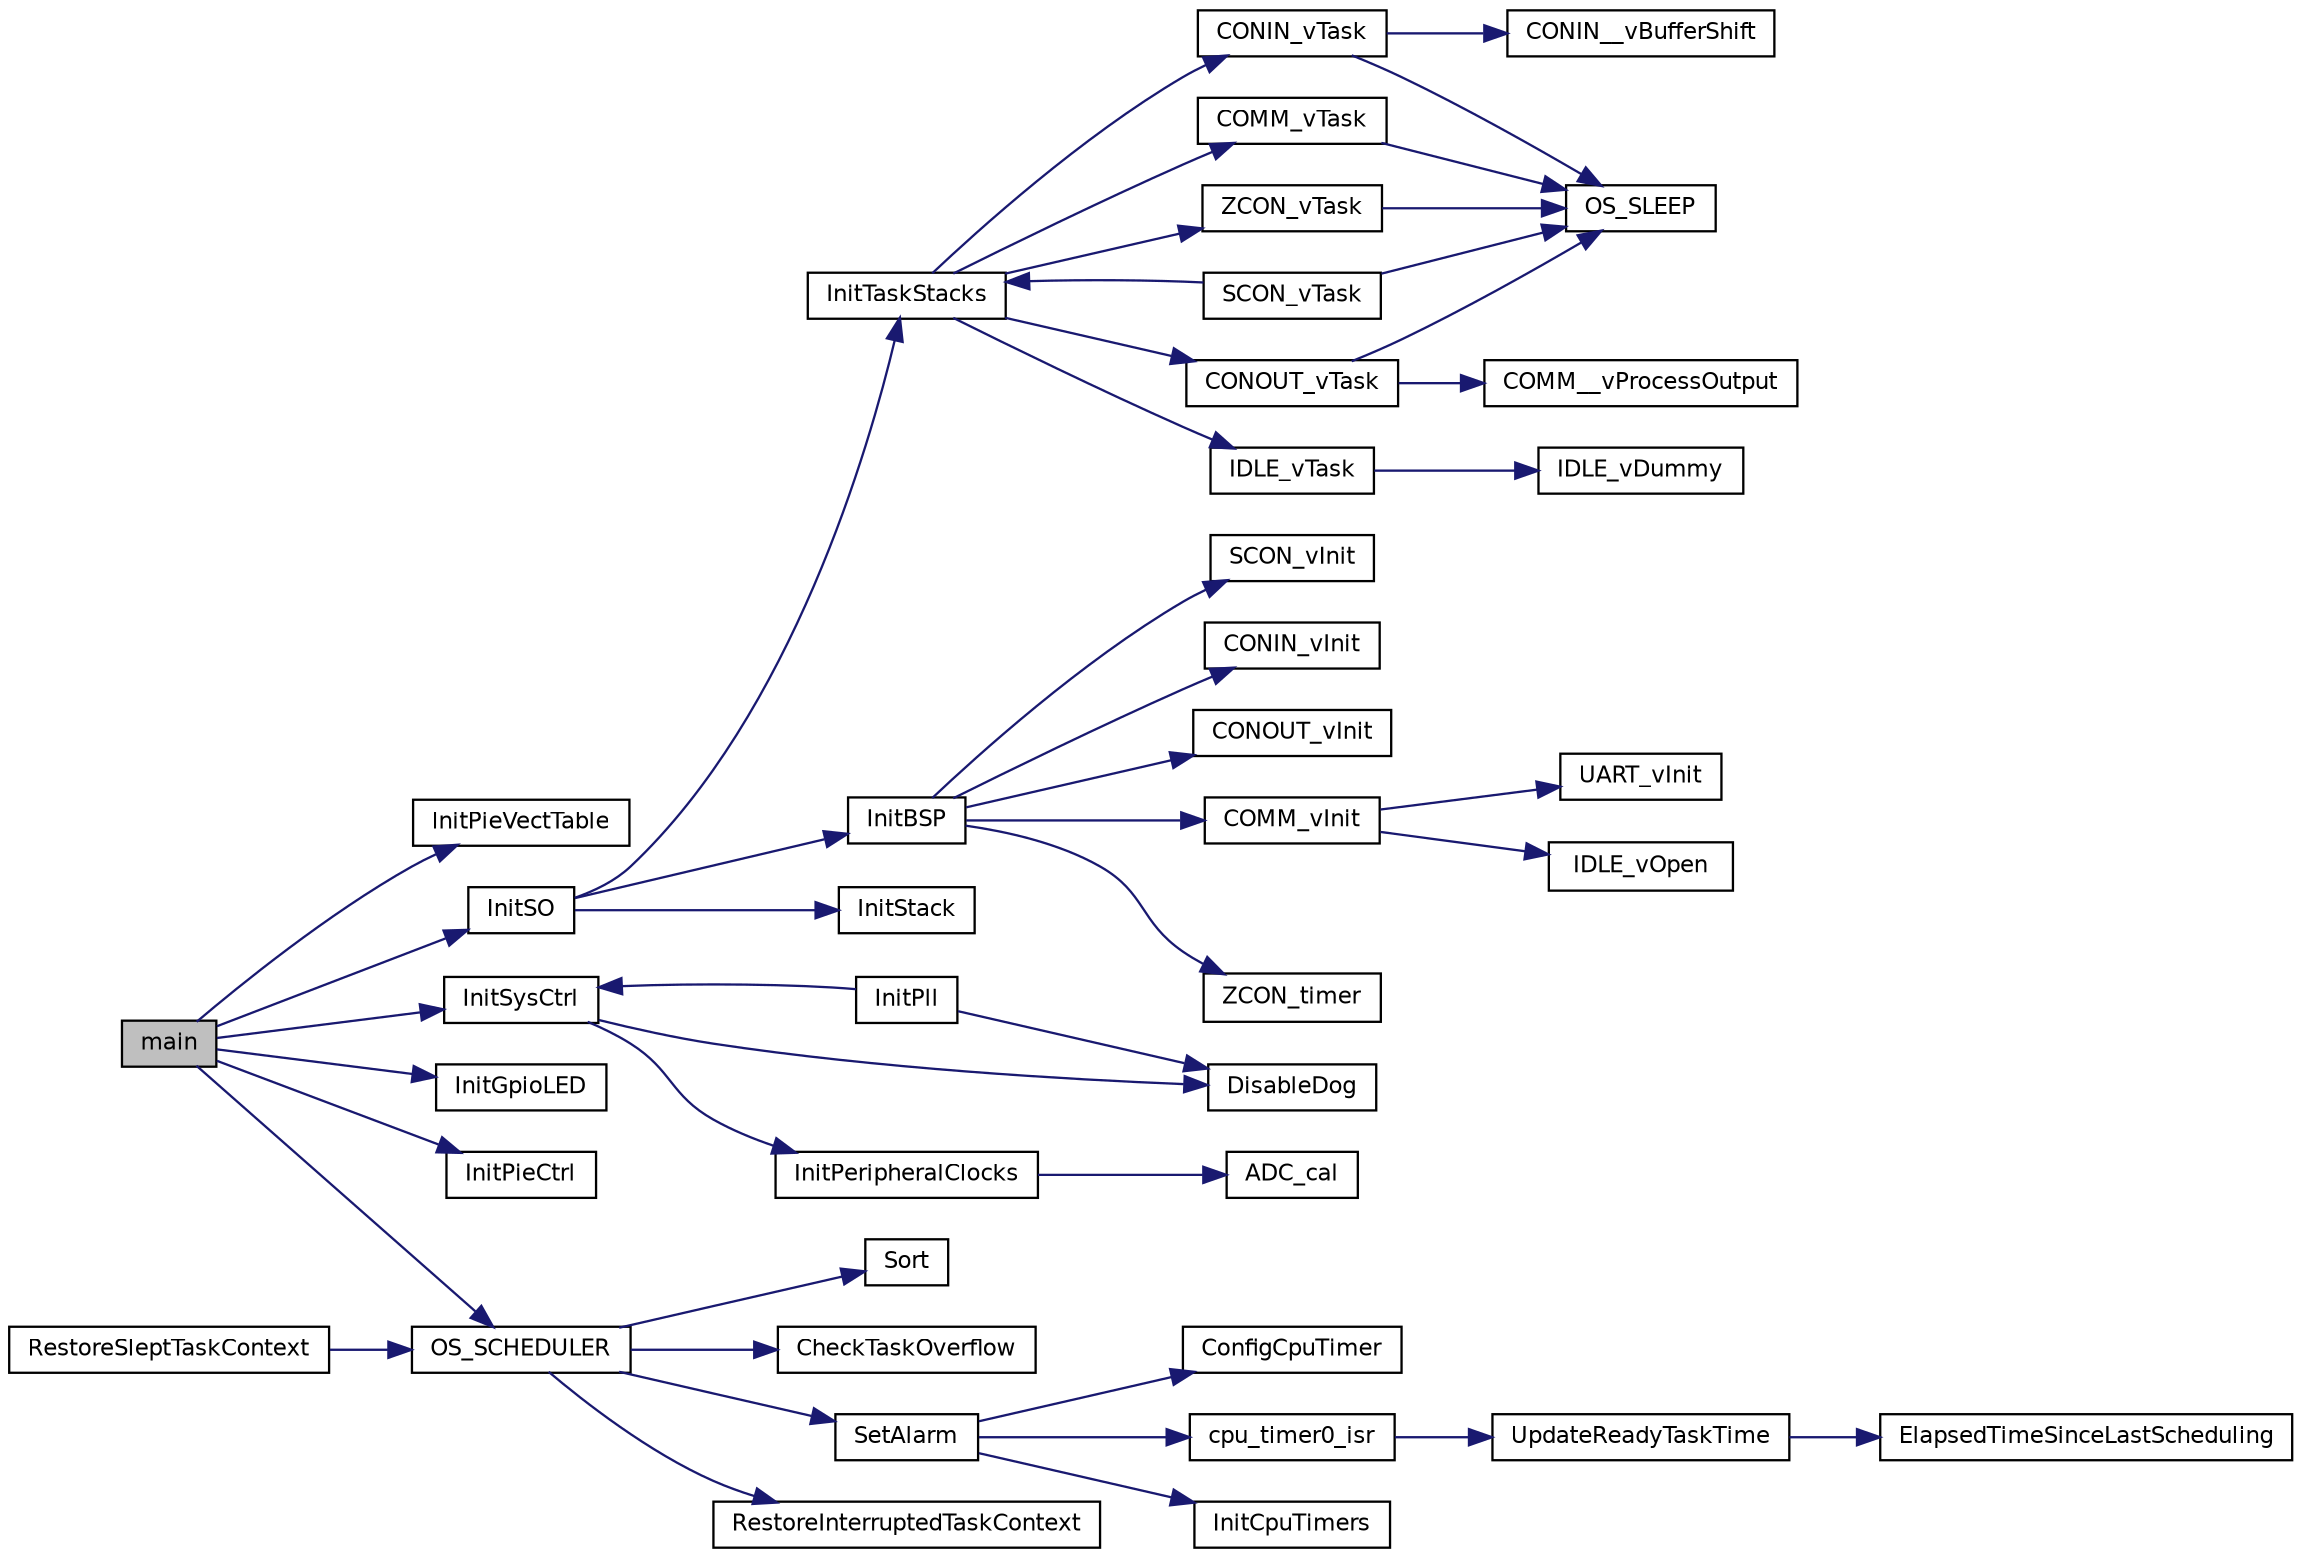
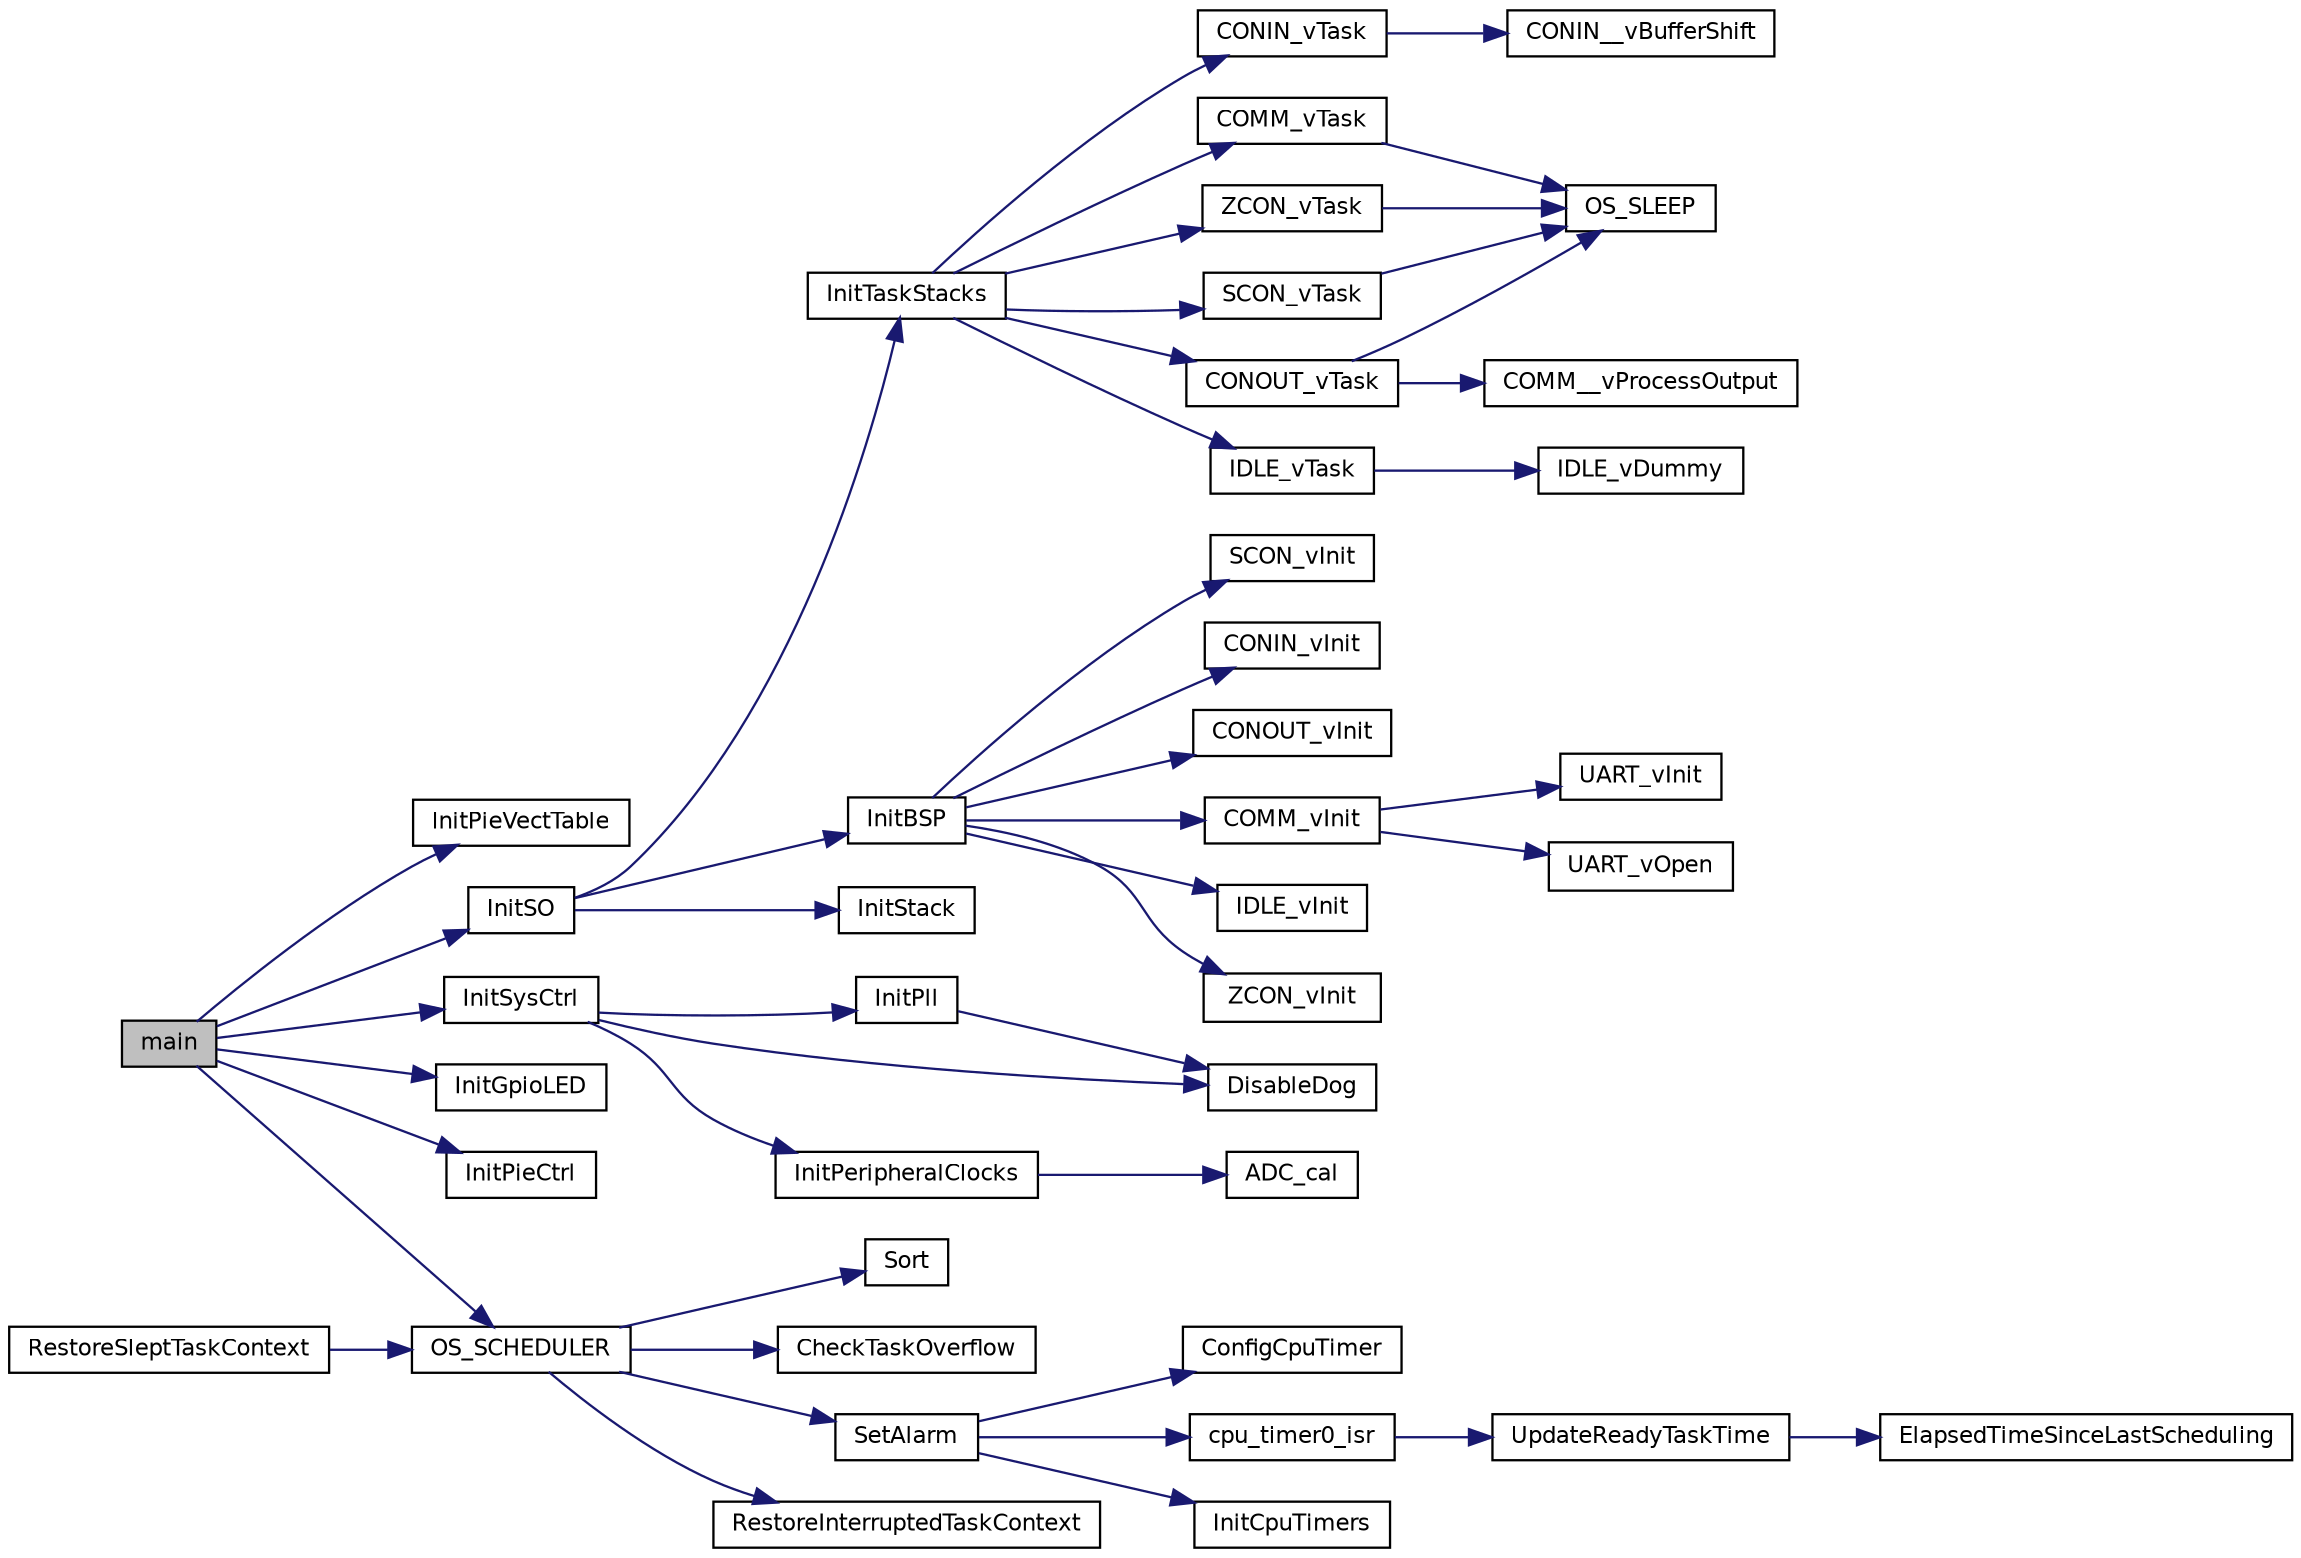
edge "CONIN_vTask" -> "OS_SLEEP": removed
edge "SCON_vTask" -> "InitTaskStacks": reversed
node "IDLE_vOpen": label "IDLE_vOpen" -> "UART_vOpen"
node "IDLE_vInit": added
edge "InitPll" -> "InitSysCtrl": reversed
node "ZCON_timer": label "ZCON_timer" -> "ZCON_vInit"
